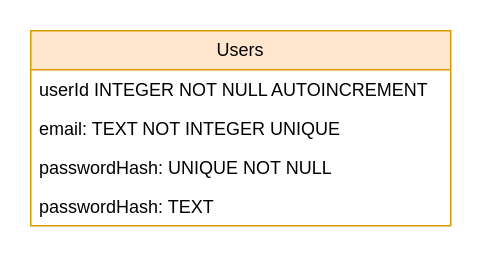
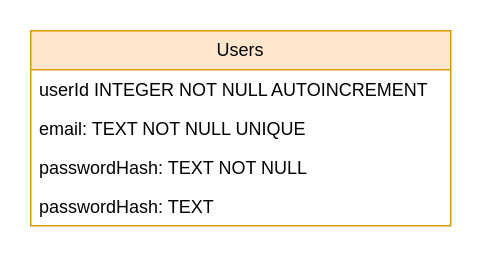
node "email: TEXT NOT INTEGER UNIQUE": label "email: TEXT NOT INTEGER UNIQUE" -> "email: TEXT NOT NULL UNIQUE"
node "passwordHash: UNIQUE NOT NULL": label "passwordHash: UNIQUE NOT NULL" -> "passwordHash: TEXT NOT NULL"
